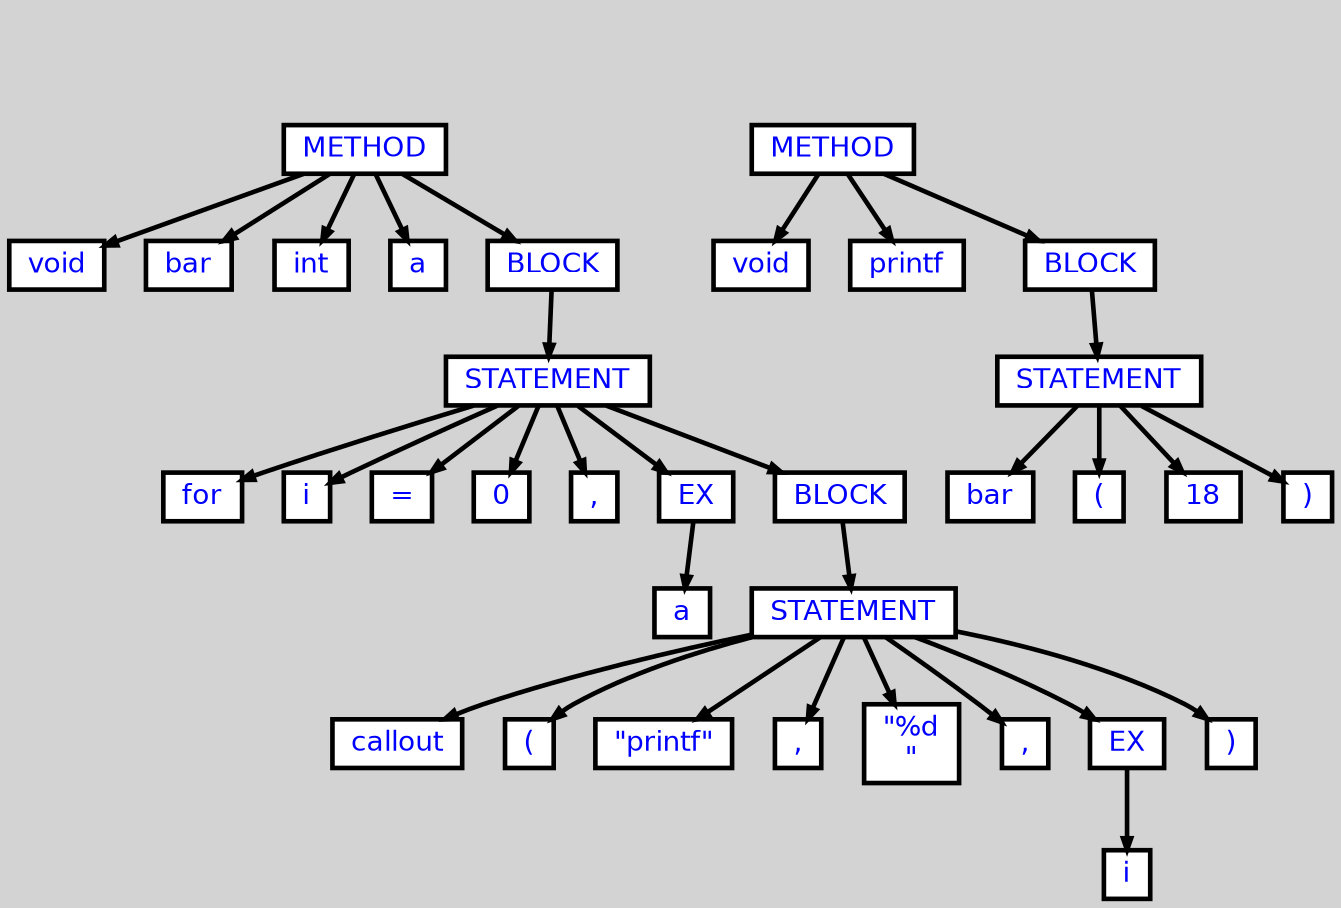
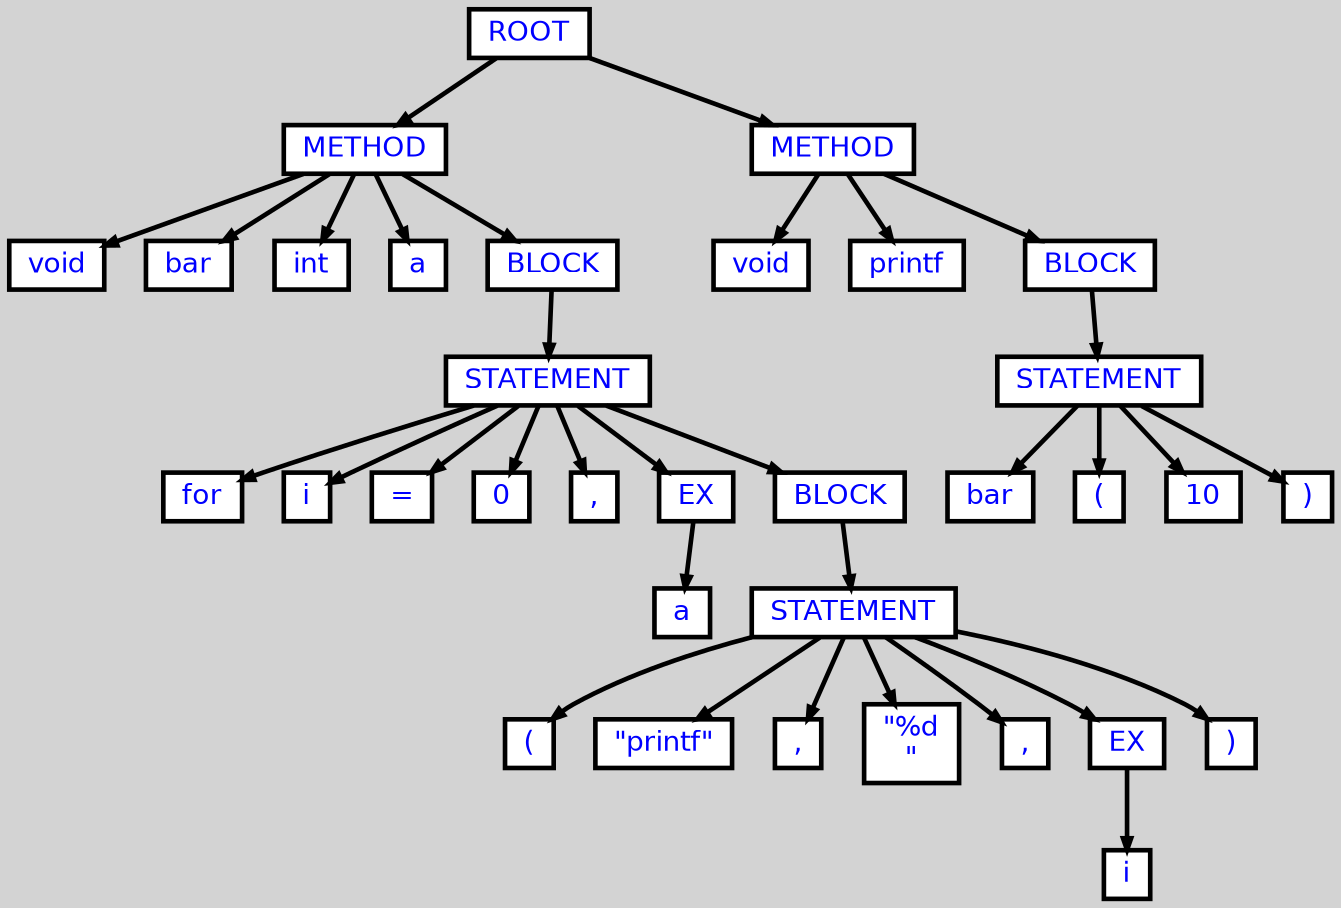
node "ROOT": added
node "18": label "18" -> "10"
node "callout": removed
